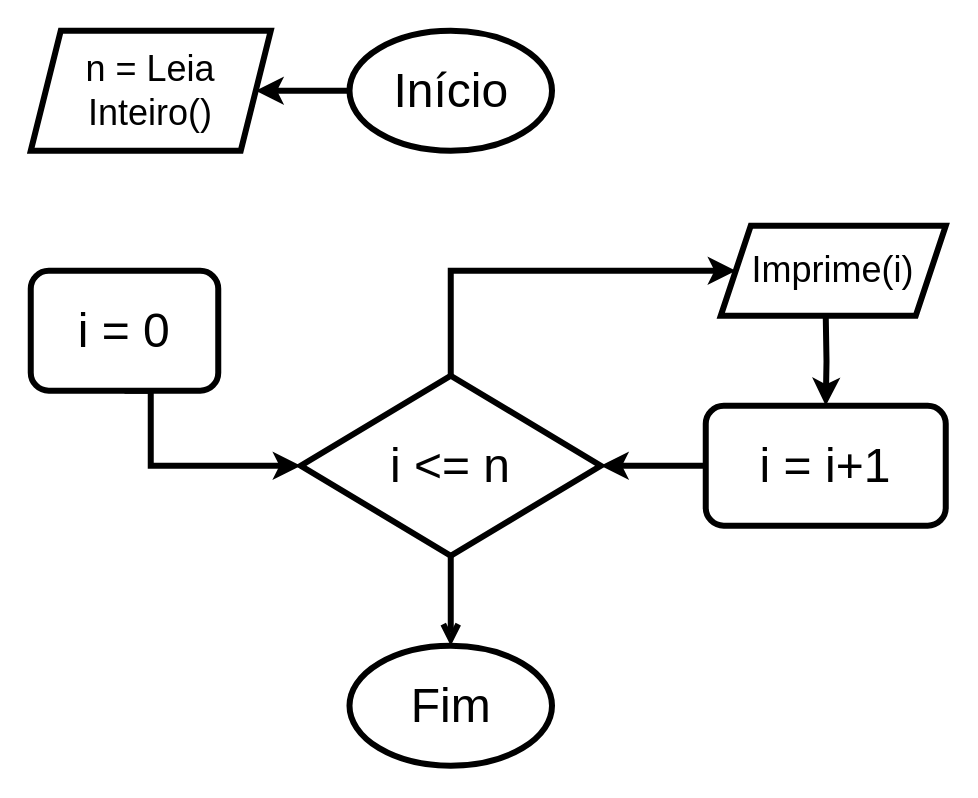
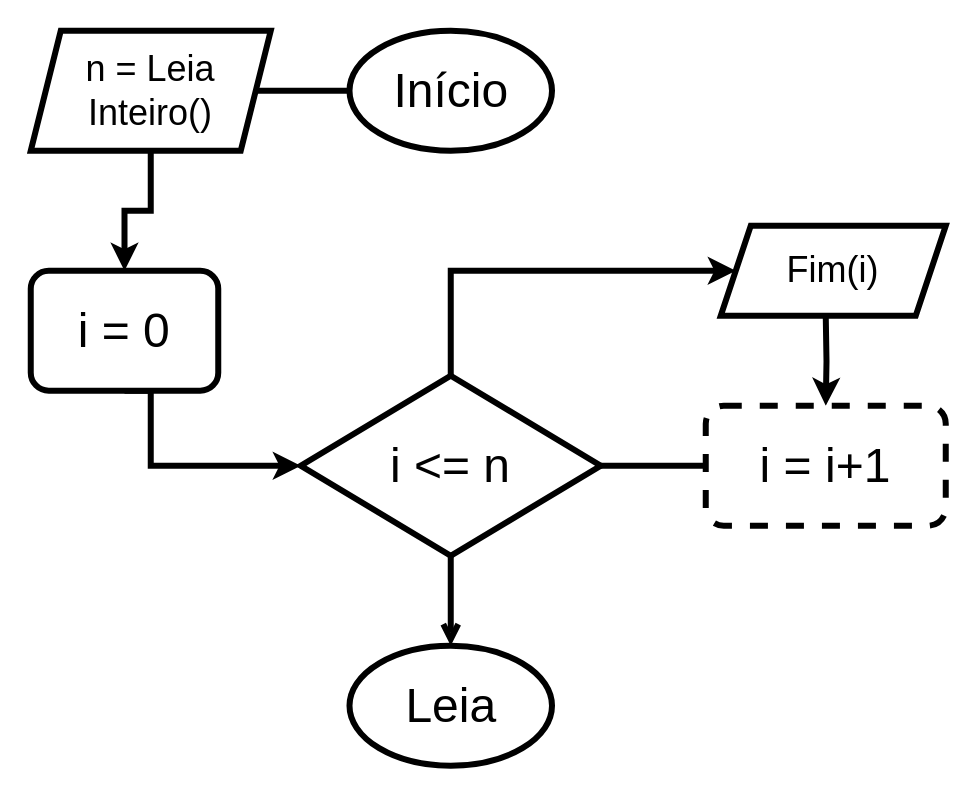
edge "Início" -> "n = Leia Inteiro()": arrowhead classic -> none
edge "n = Leia Inteiro()" -> "i = 0": added
node "Imprime(i)": label "Imprime(i)" -> "Fim(i)"
edge "i = i+1" -> "i <= n": arrowhead classic -> none
node "i = i+1": style solid -> dashed
node "Fim": label "Fim" -> "Leia"
